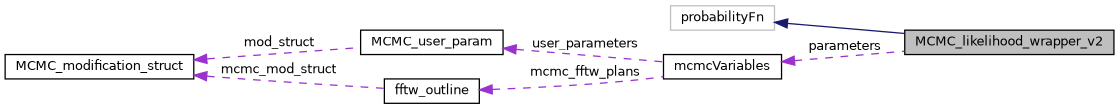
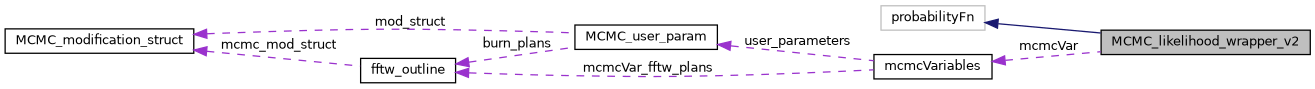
edge "MCMC_likelihood_wrapper_v2" -> "mcmcVariables": label " parameters" -> " mcmcVar"
edge "MCMC_user_param" -> "fftw_outline": added, label "burn_plans"
edge "mcmcVariables" -> "fftw_outline": label " mcmc_fftw_plans" -> " mcmcVar_fftw_plans"
